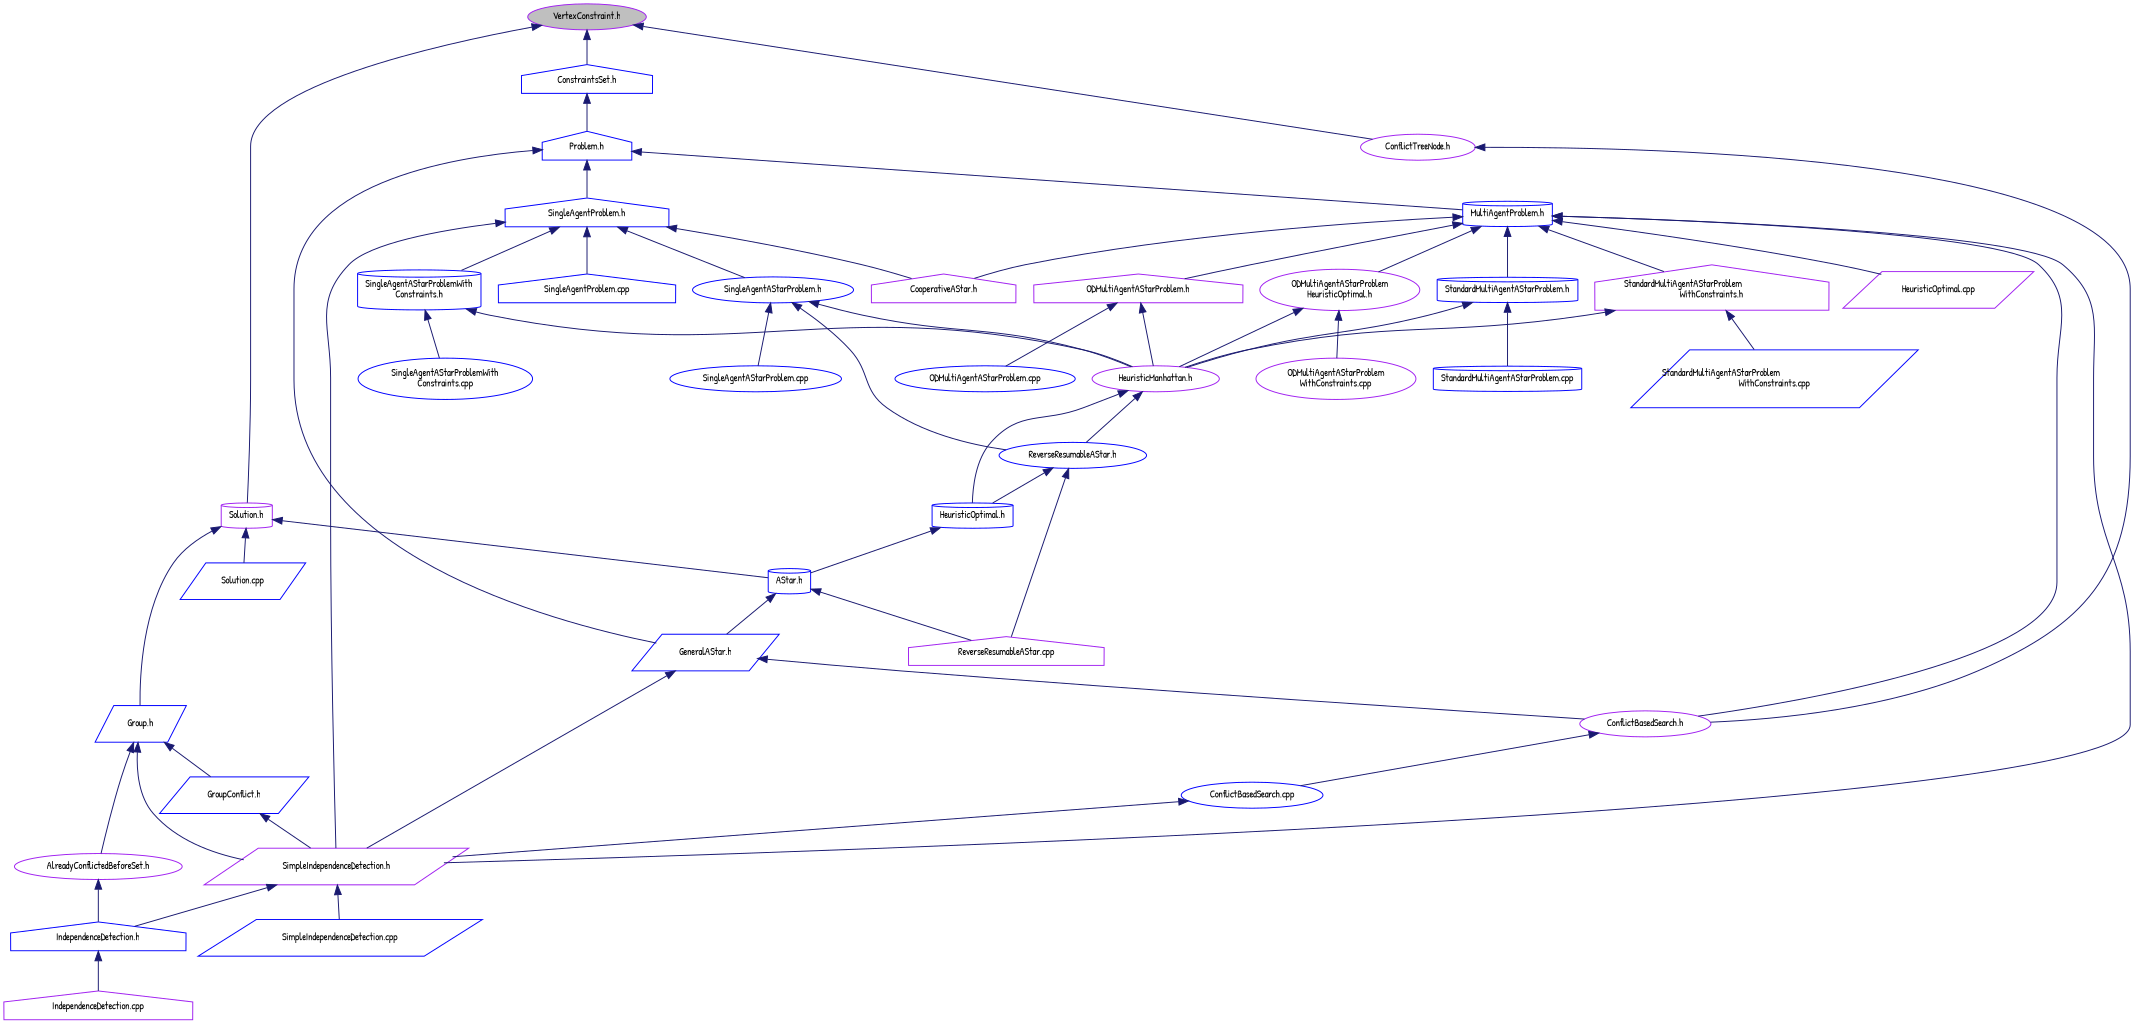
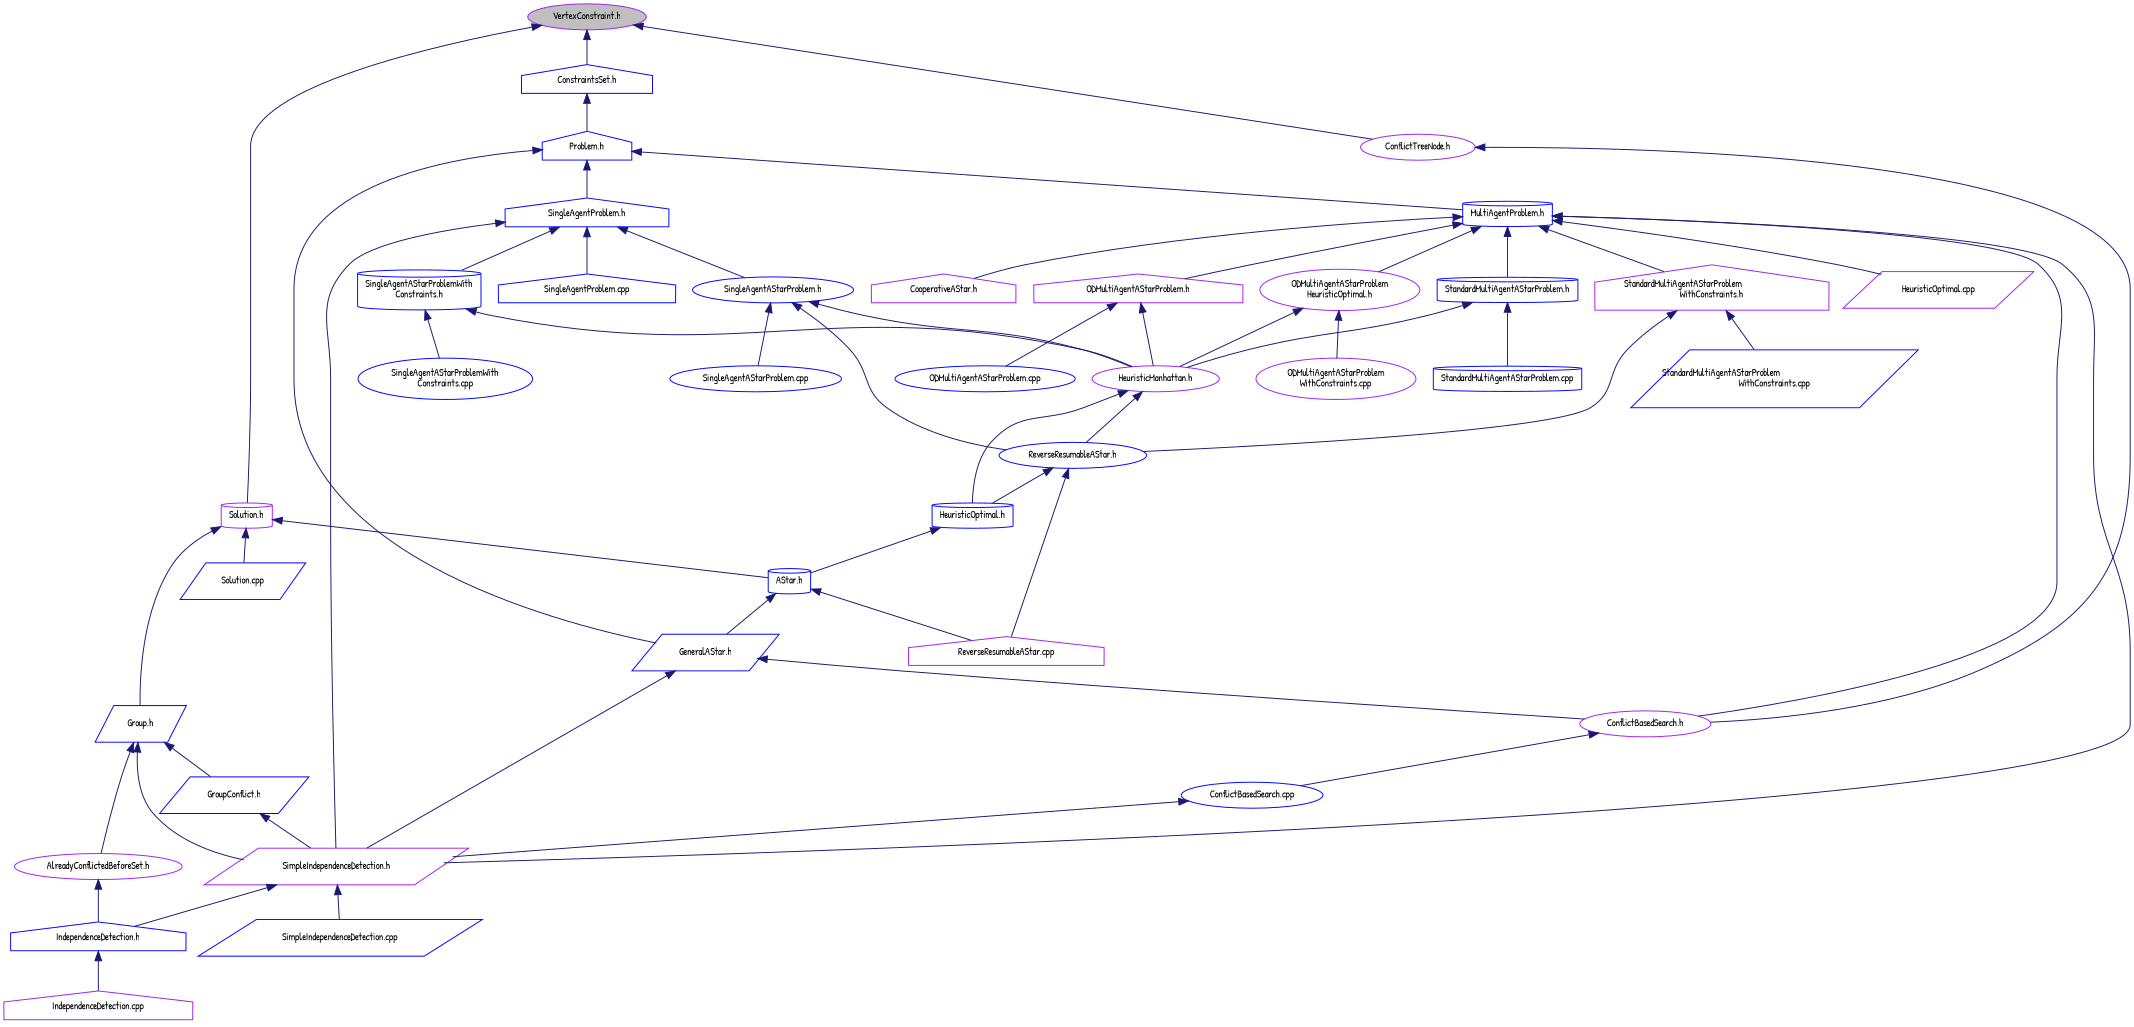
edge "CooperativeAStar.h" -> "SingleAgentProblem.h": removed
edge "HeuristicManhattan.h" -> "StandardMultiAgentAStarProblem WithConstraints.h": now "ReverseResumableAStar.h" -> "StandardMultiAgentAStarProblem WithConstraints.h"
